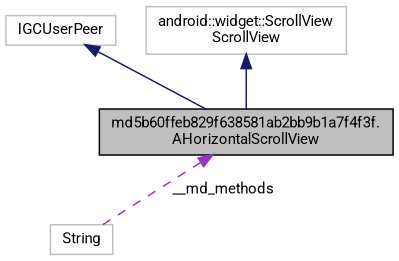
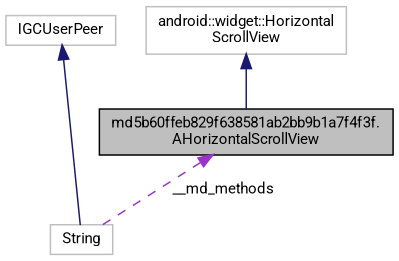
node "android::widget::ScrollView ScrollView": label "android::widget::ScrollView ScrollView" -> "android::widget::Horizontal ScrollView"
edge "md5b60ffeb829f638581ab2bb9b1a7f4f3f. AHorizontalScrollView" -> "IGCUserPeer": now "String" -> "IGCUserPeer"
